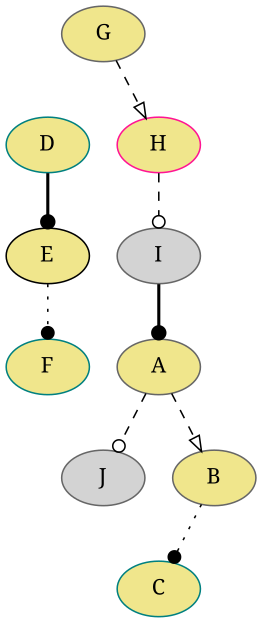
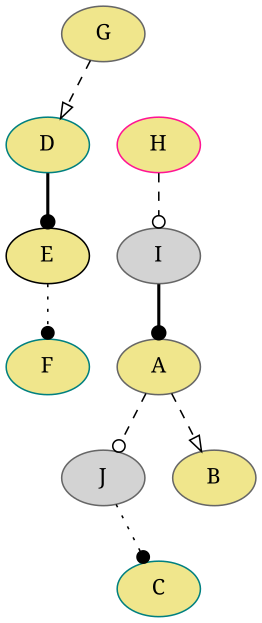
edge "G" -> "H": now "G" -> "D"
edge "B" -> "C": now "J" -> "C"
